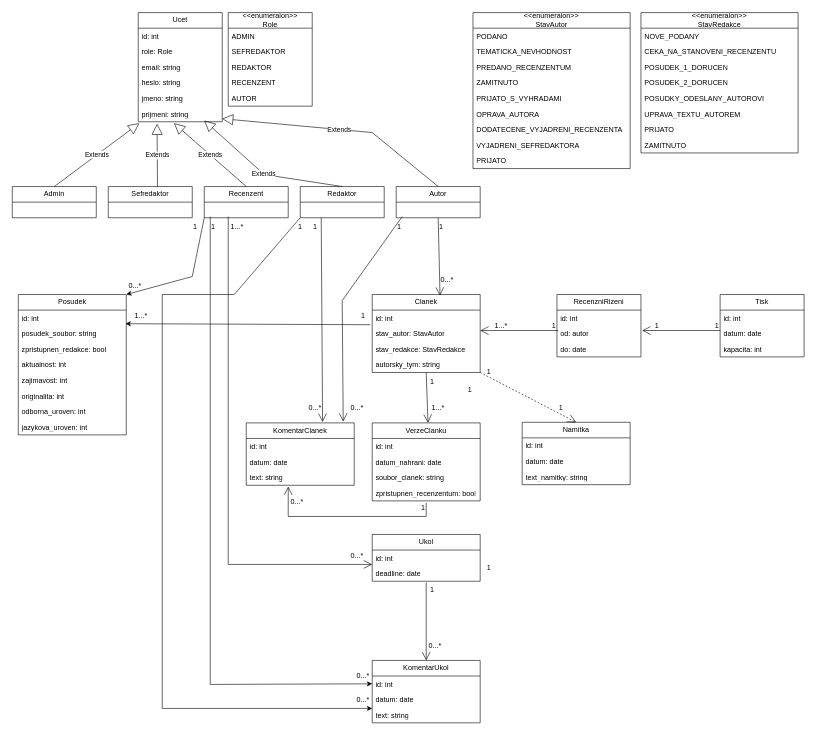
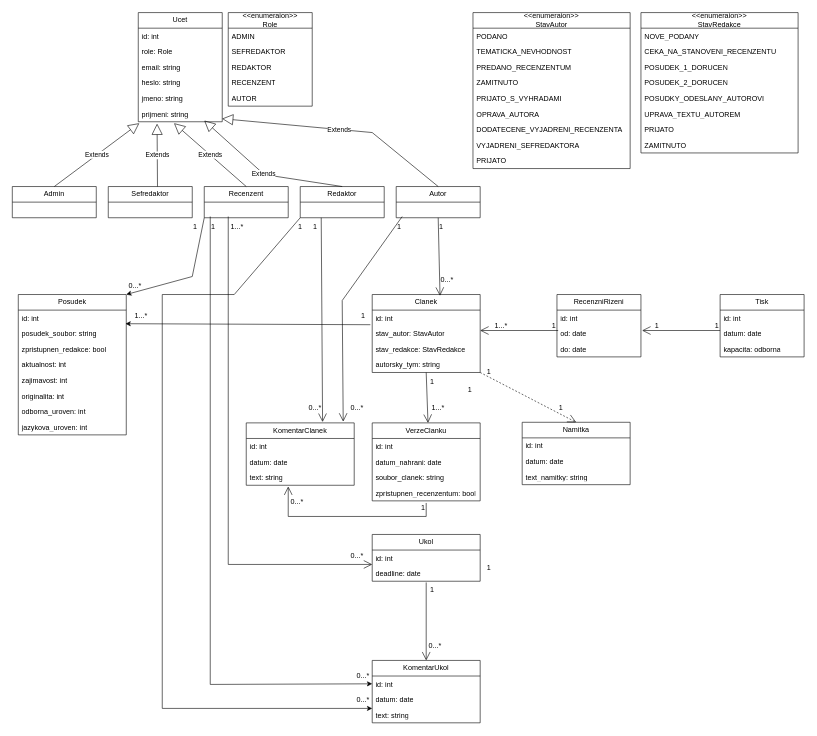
node "od: autor": label "od: autor" -> "od: date"
node "kapacita: int": label "kapacita: int" -> "kapacita: odborna"
